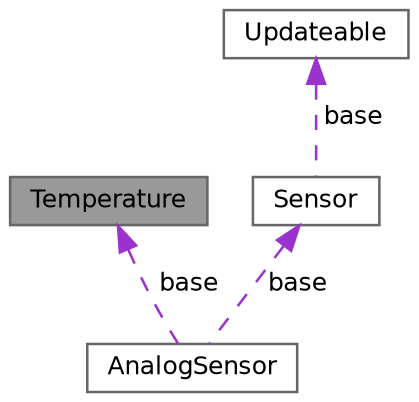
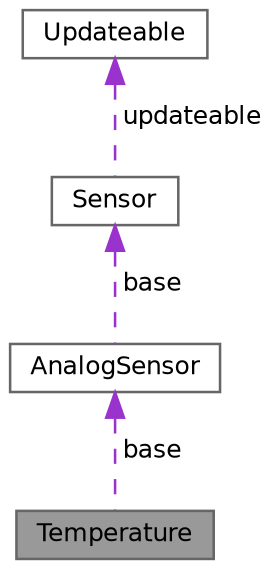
edge "Sensor" -> "Updateable": label " base" -> " updateable"
edge "AnalogSensor" -> "Temperature": reversed
